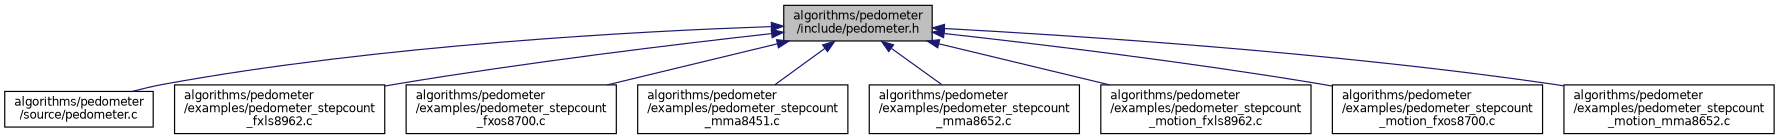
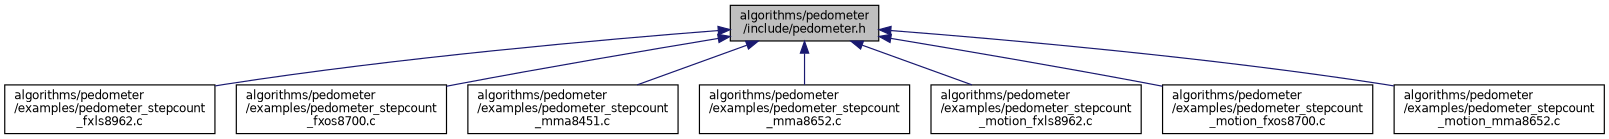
node "algorithms/pedometer /source/pedometer.c": removed
